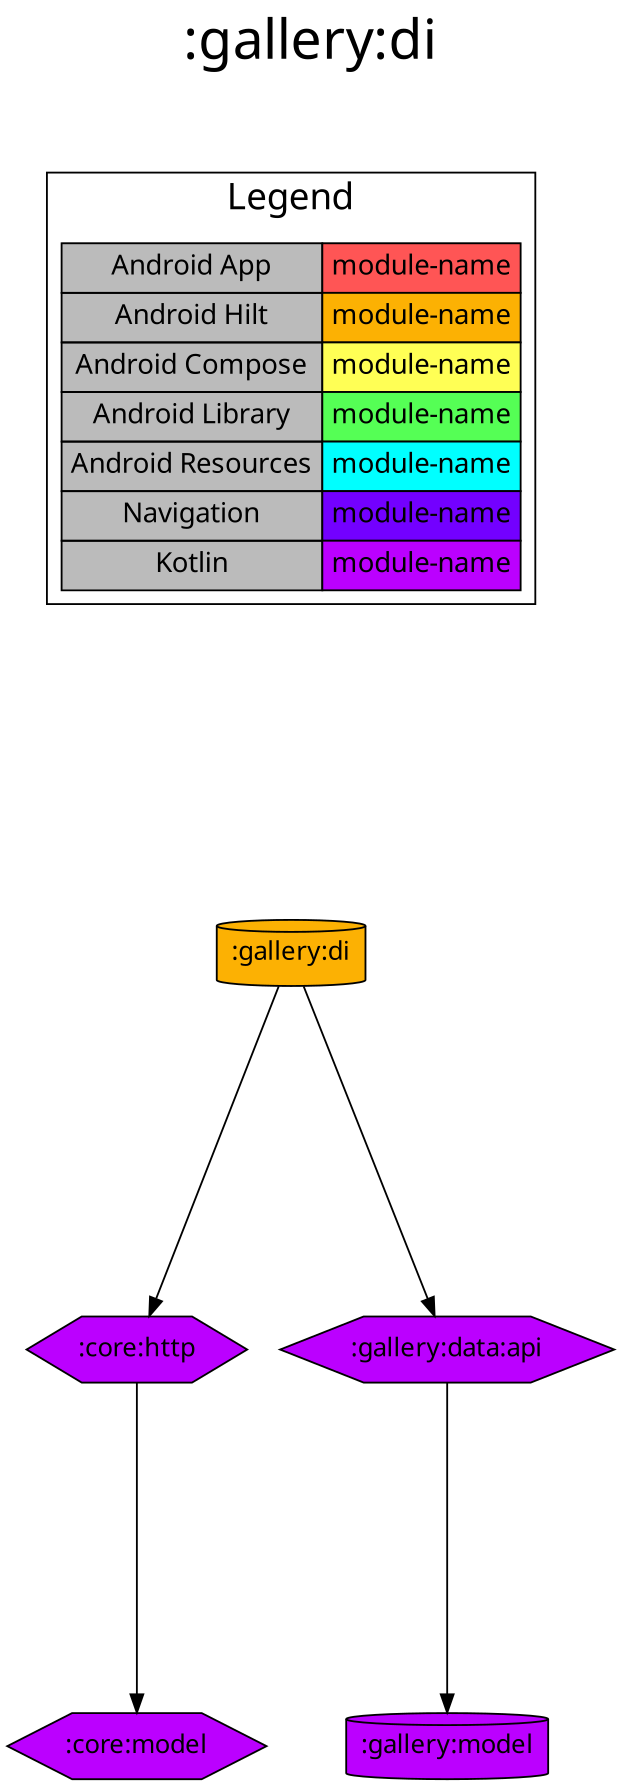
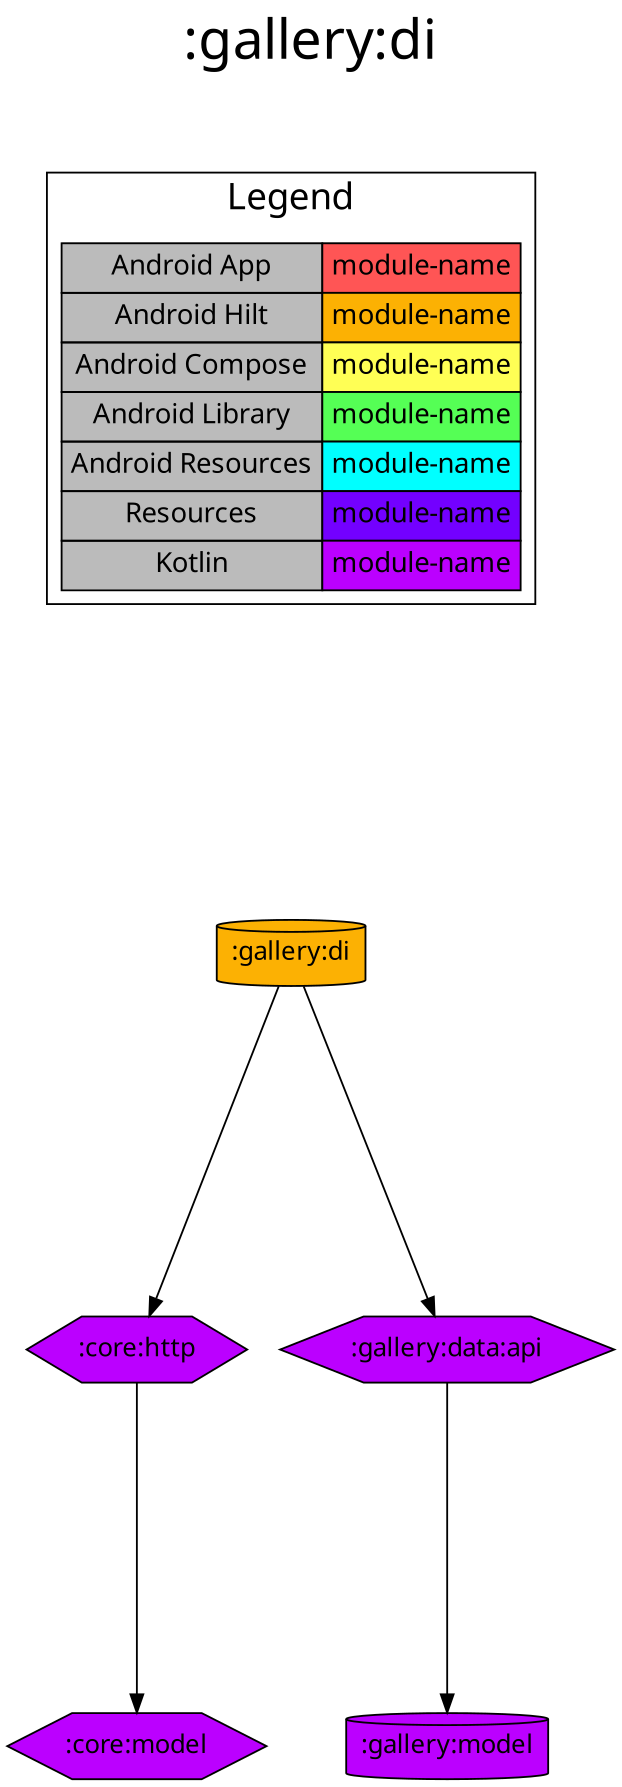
node "Android App": text "Navigation" -> "Resources"
